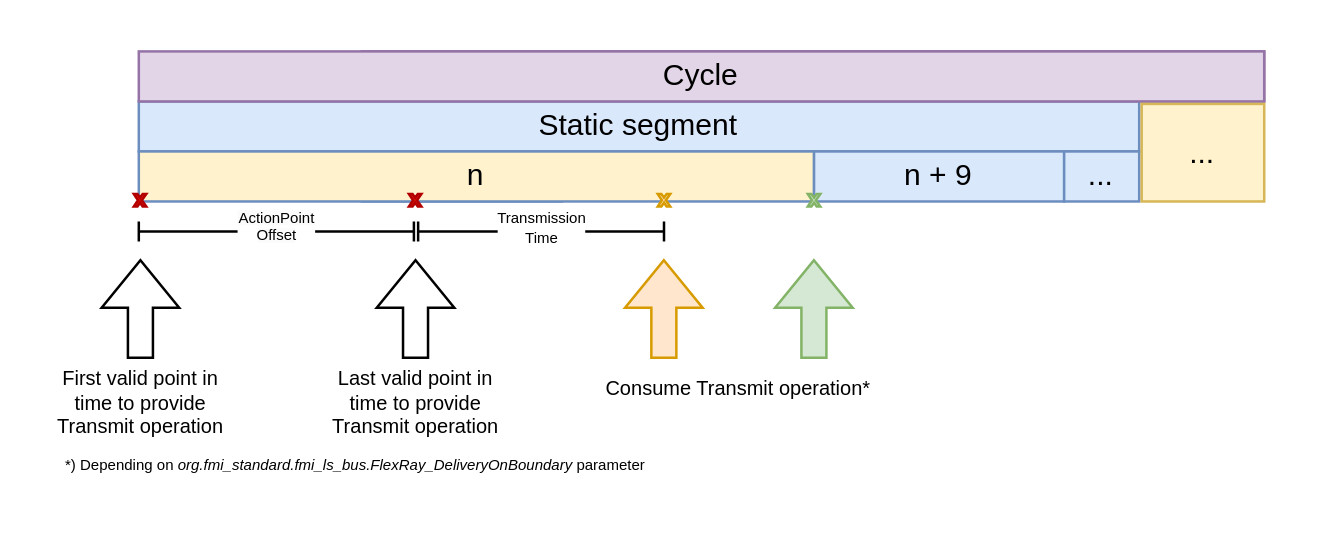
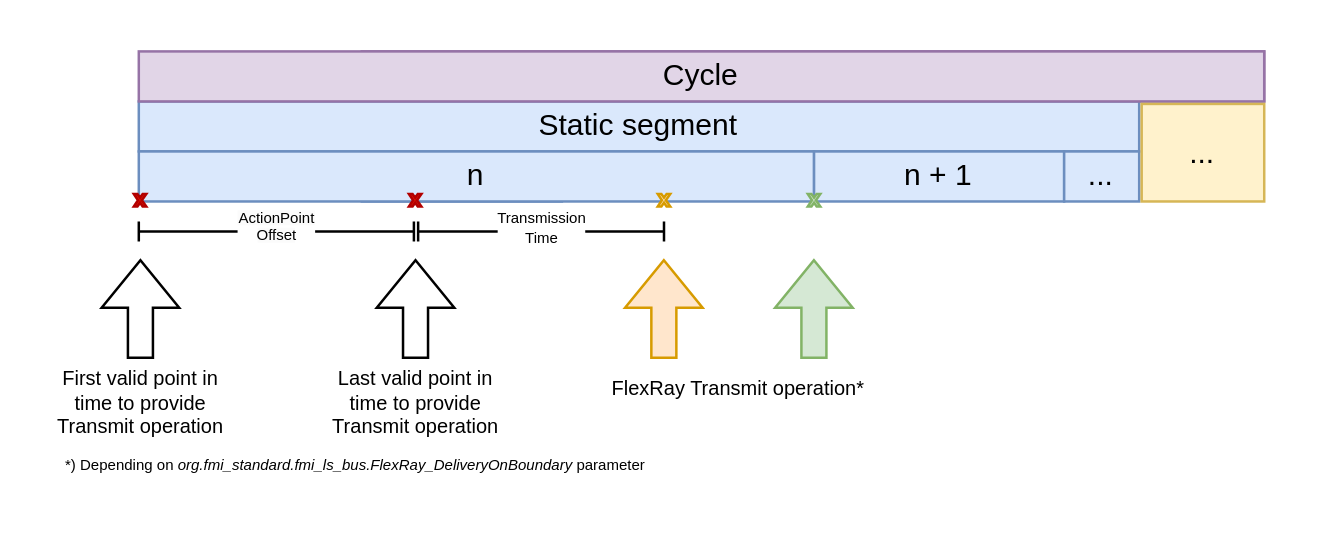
node "n": fillcolor #fff2cc -> #dae8fc
node "n + 9": label "n + 9" -> "n + 1"
node "Consume Transmit operation*": label "Consume Transmit operation*" -> "FlexRay Transmit operation*"
